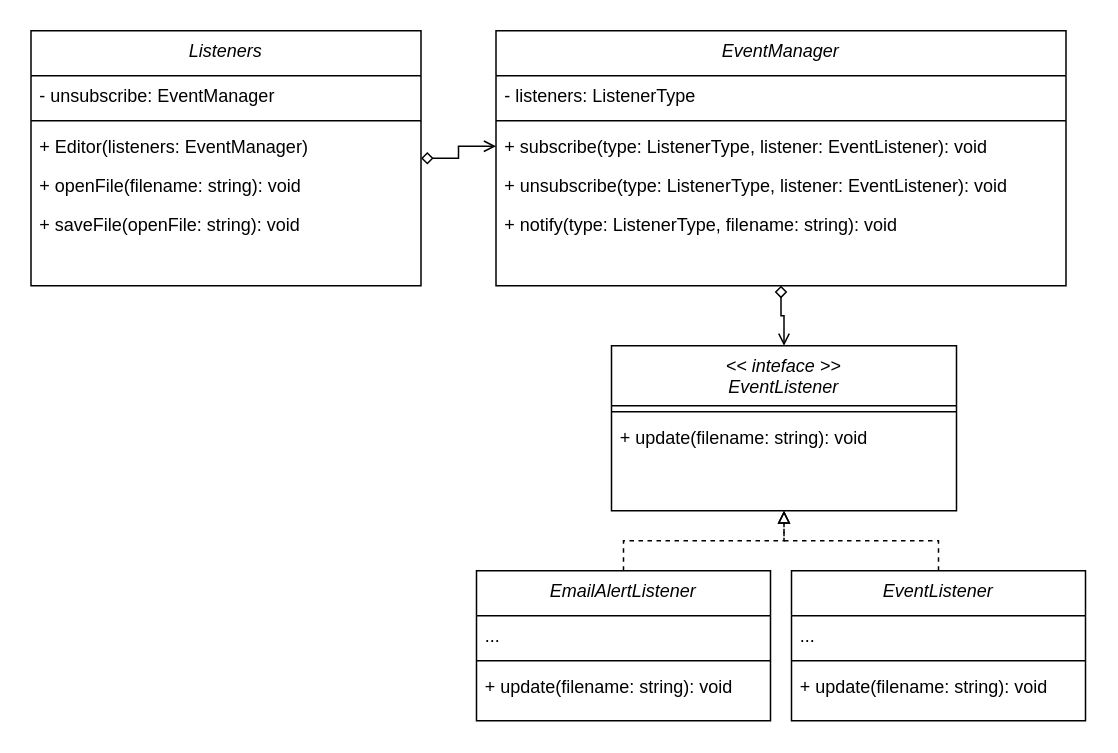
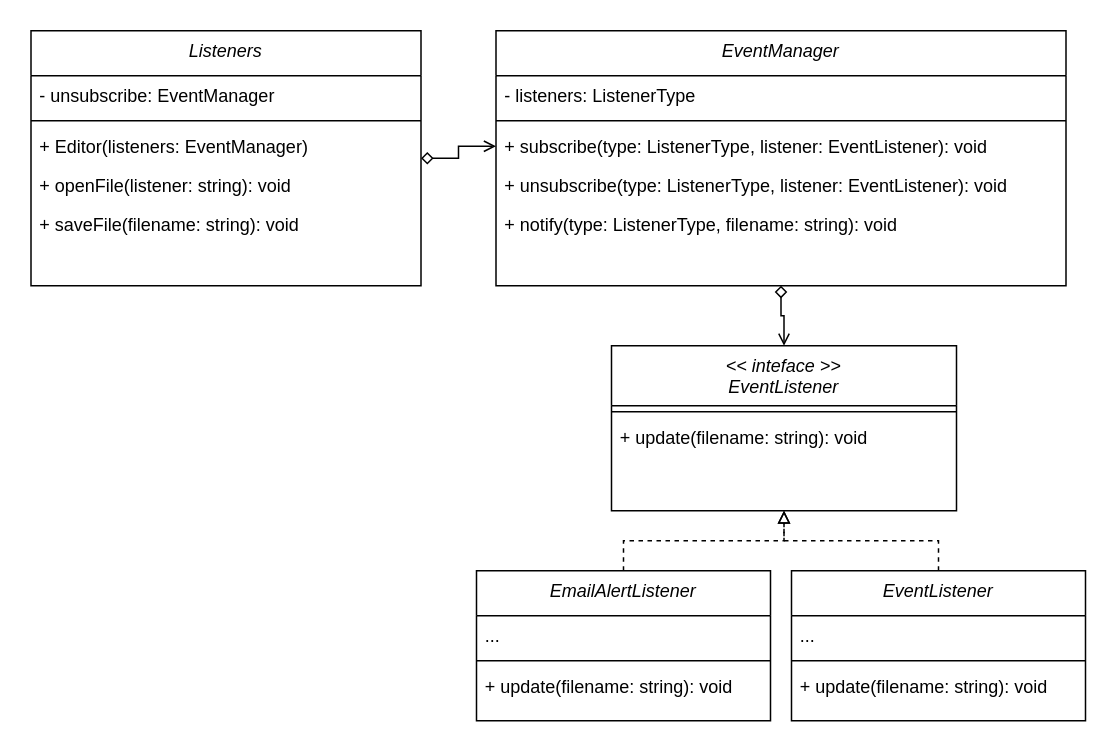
node "+ openFile(filename: string): void": label "+ openFile(filename: string): void" -> "+ openFile(listener: string): void"
node "+ saveFile(openFile: string): void": label "+ saveFile(openFile: string): void" -> "+ saveFile(filename: string): void"
